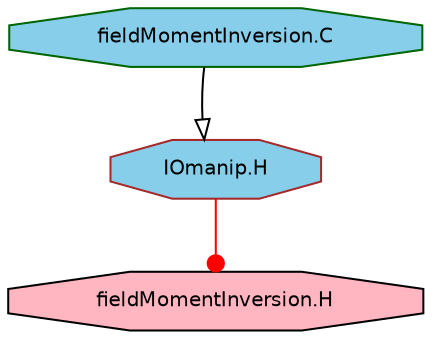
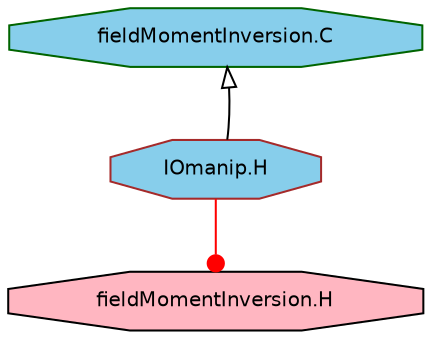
edge "fieldMomentInversion.C" -> "IOmanip.H": reversed
